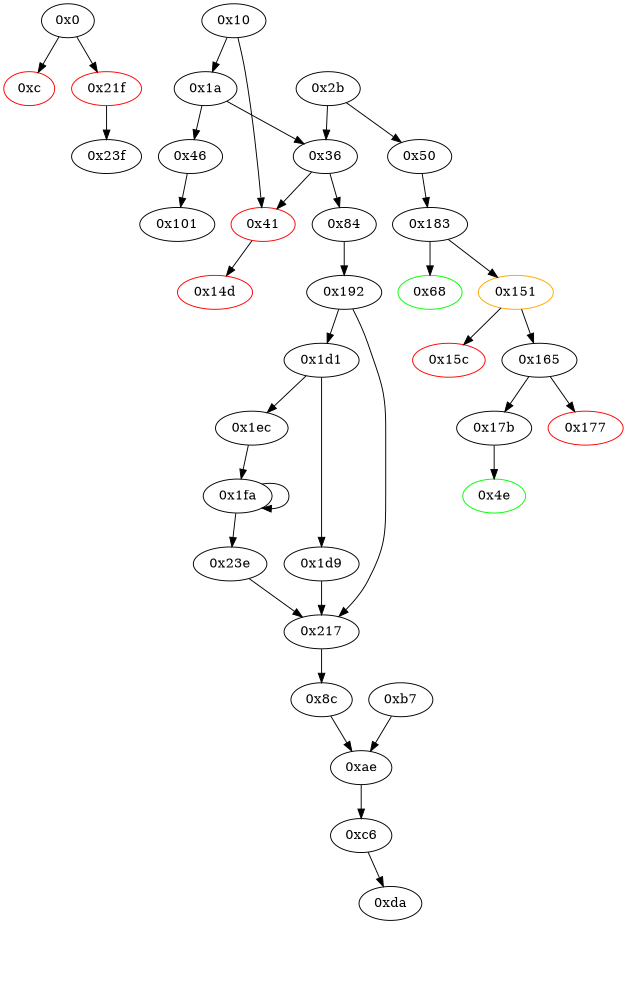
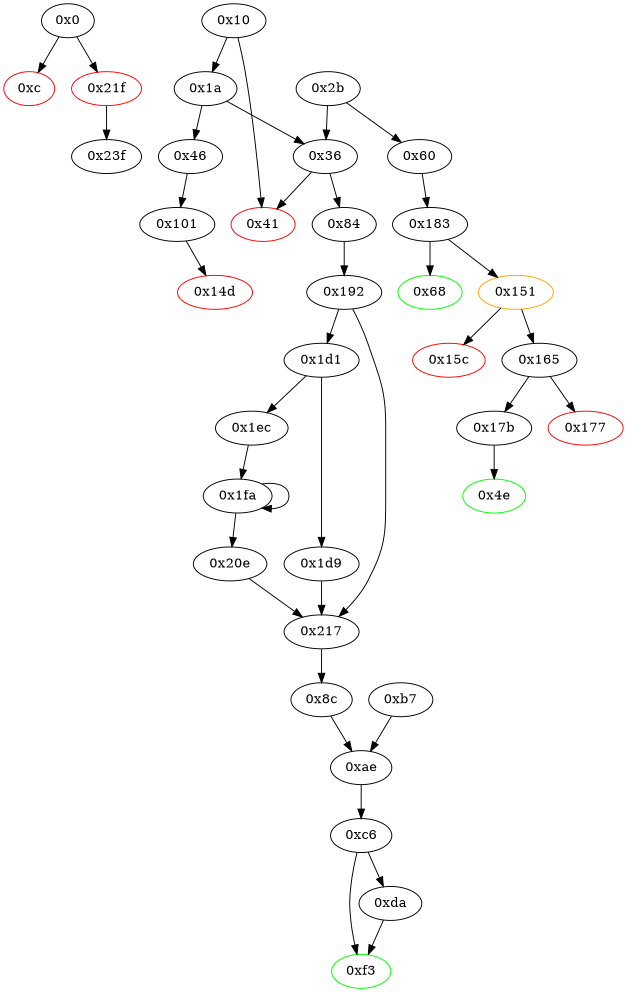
node "0x50": label "0x50" -> "0x60"
edge "0x41" -> "0x14d": now "0x101" -> "0x14d"
node "0x23e": label "0x23e" -> "0x20e"
node "0xf3": added
